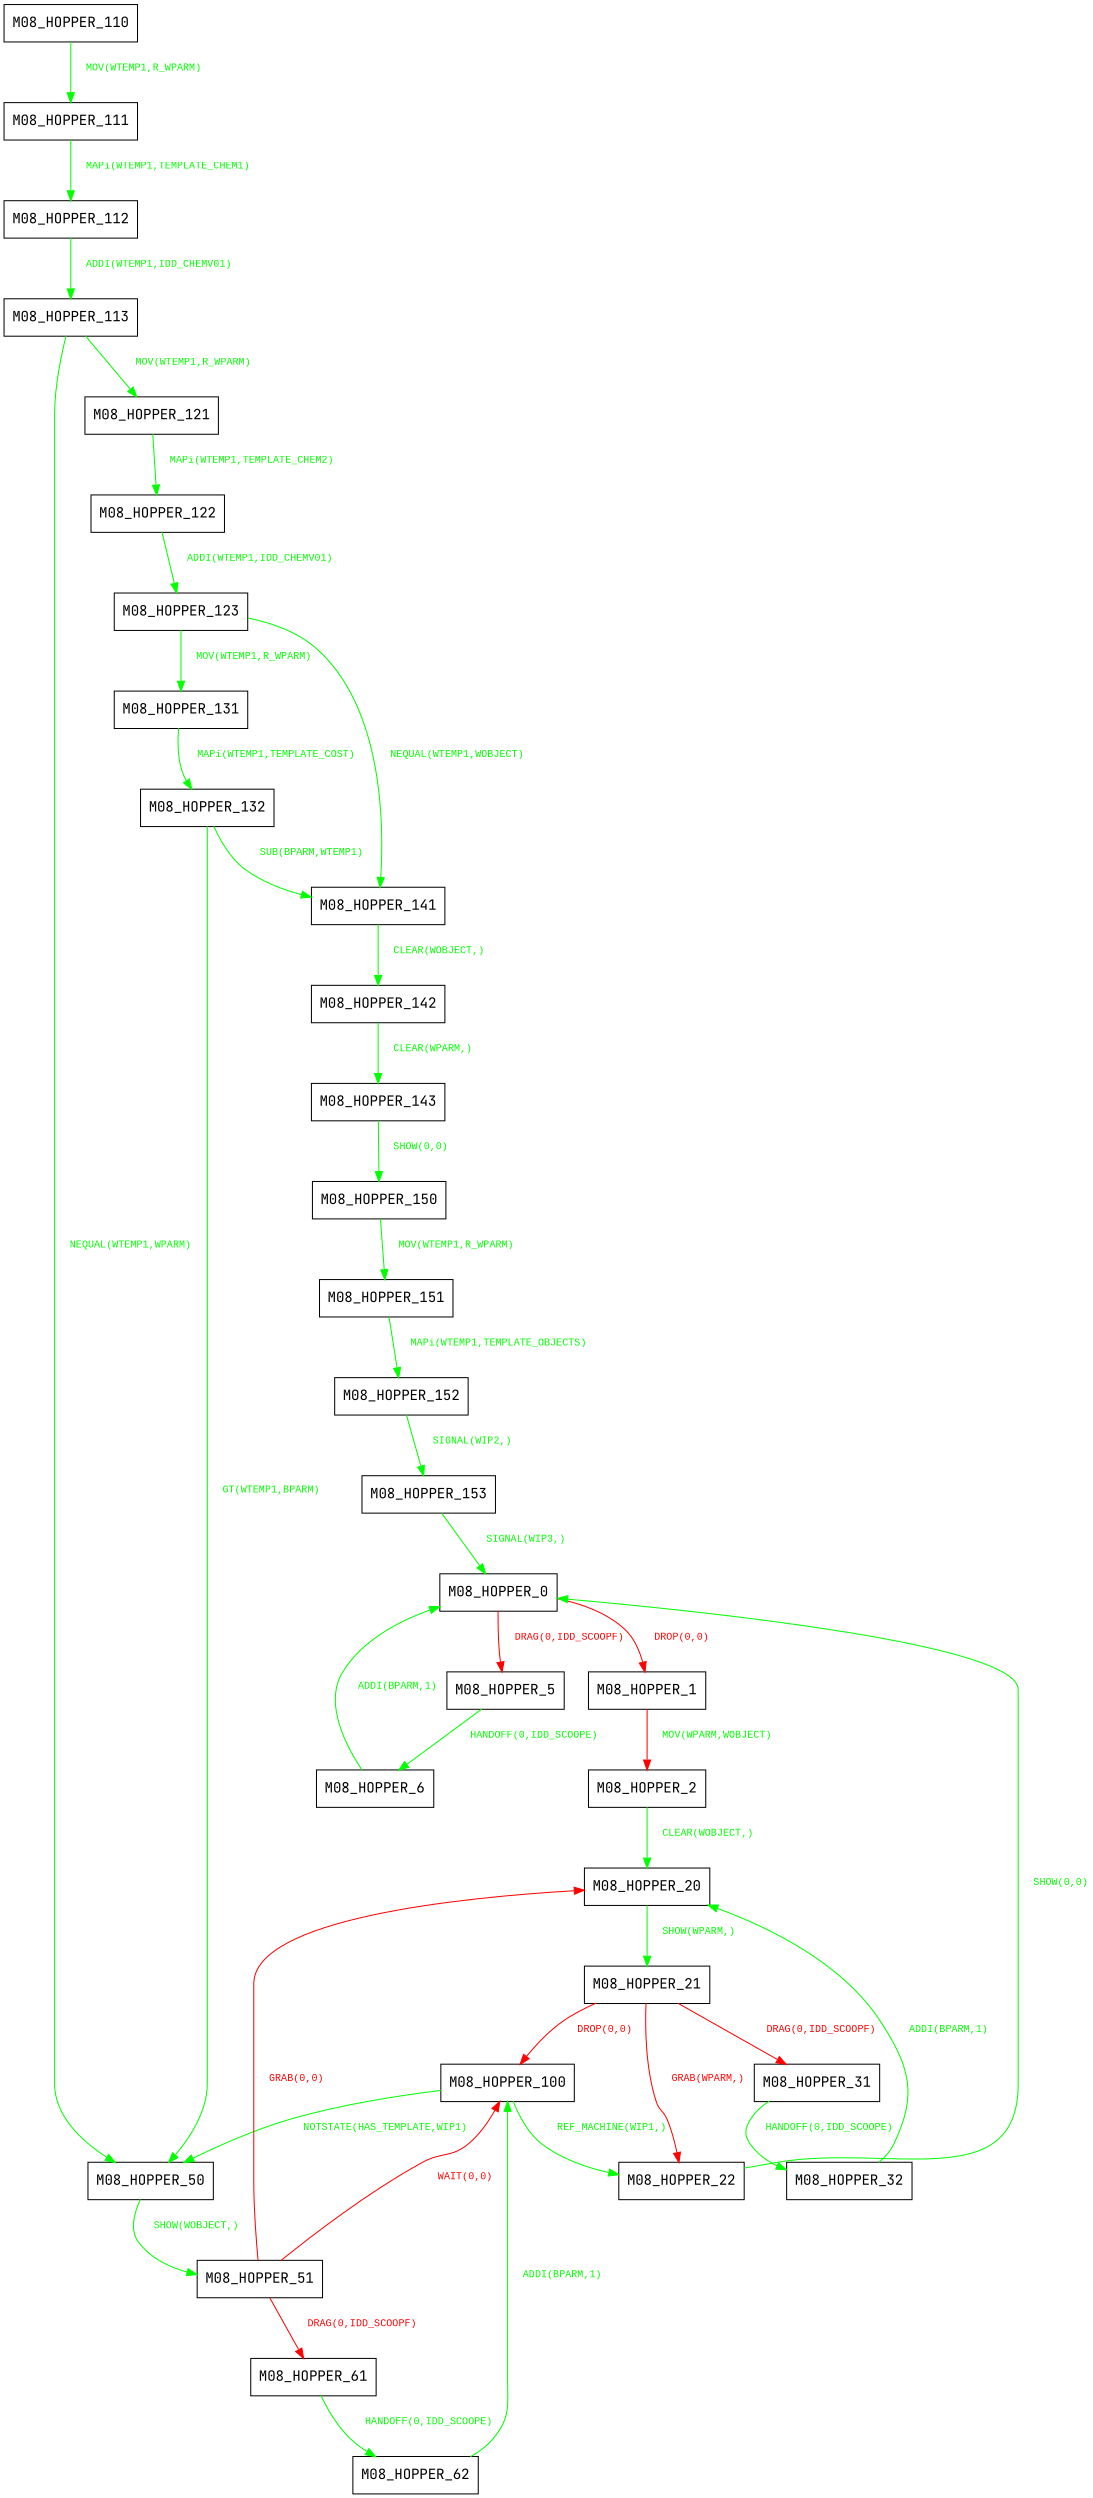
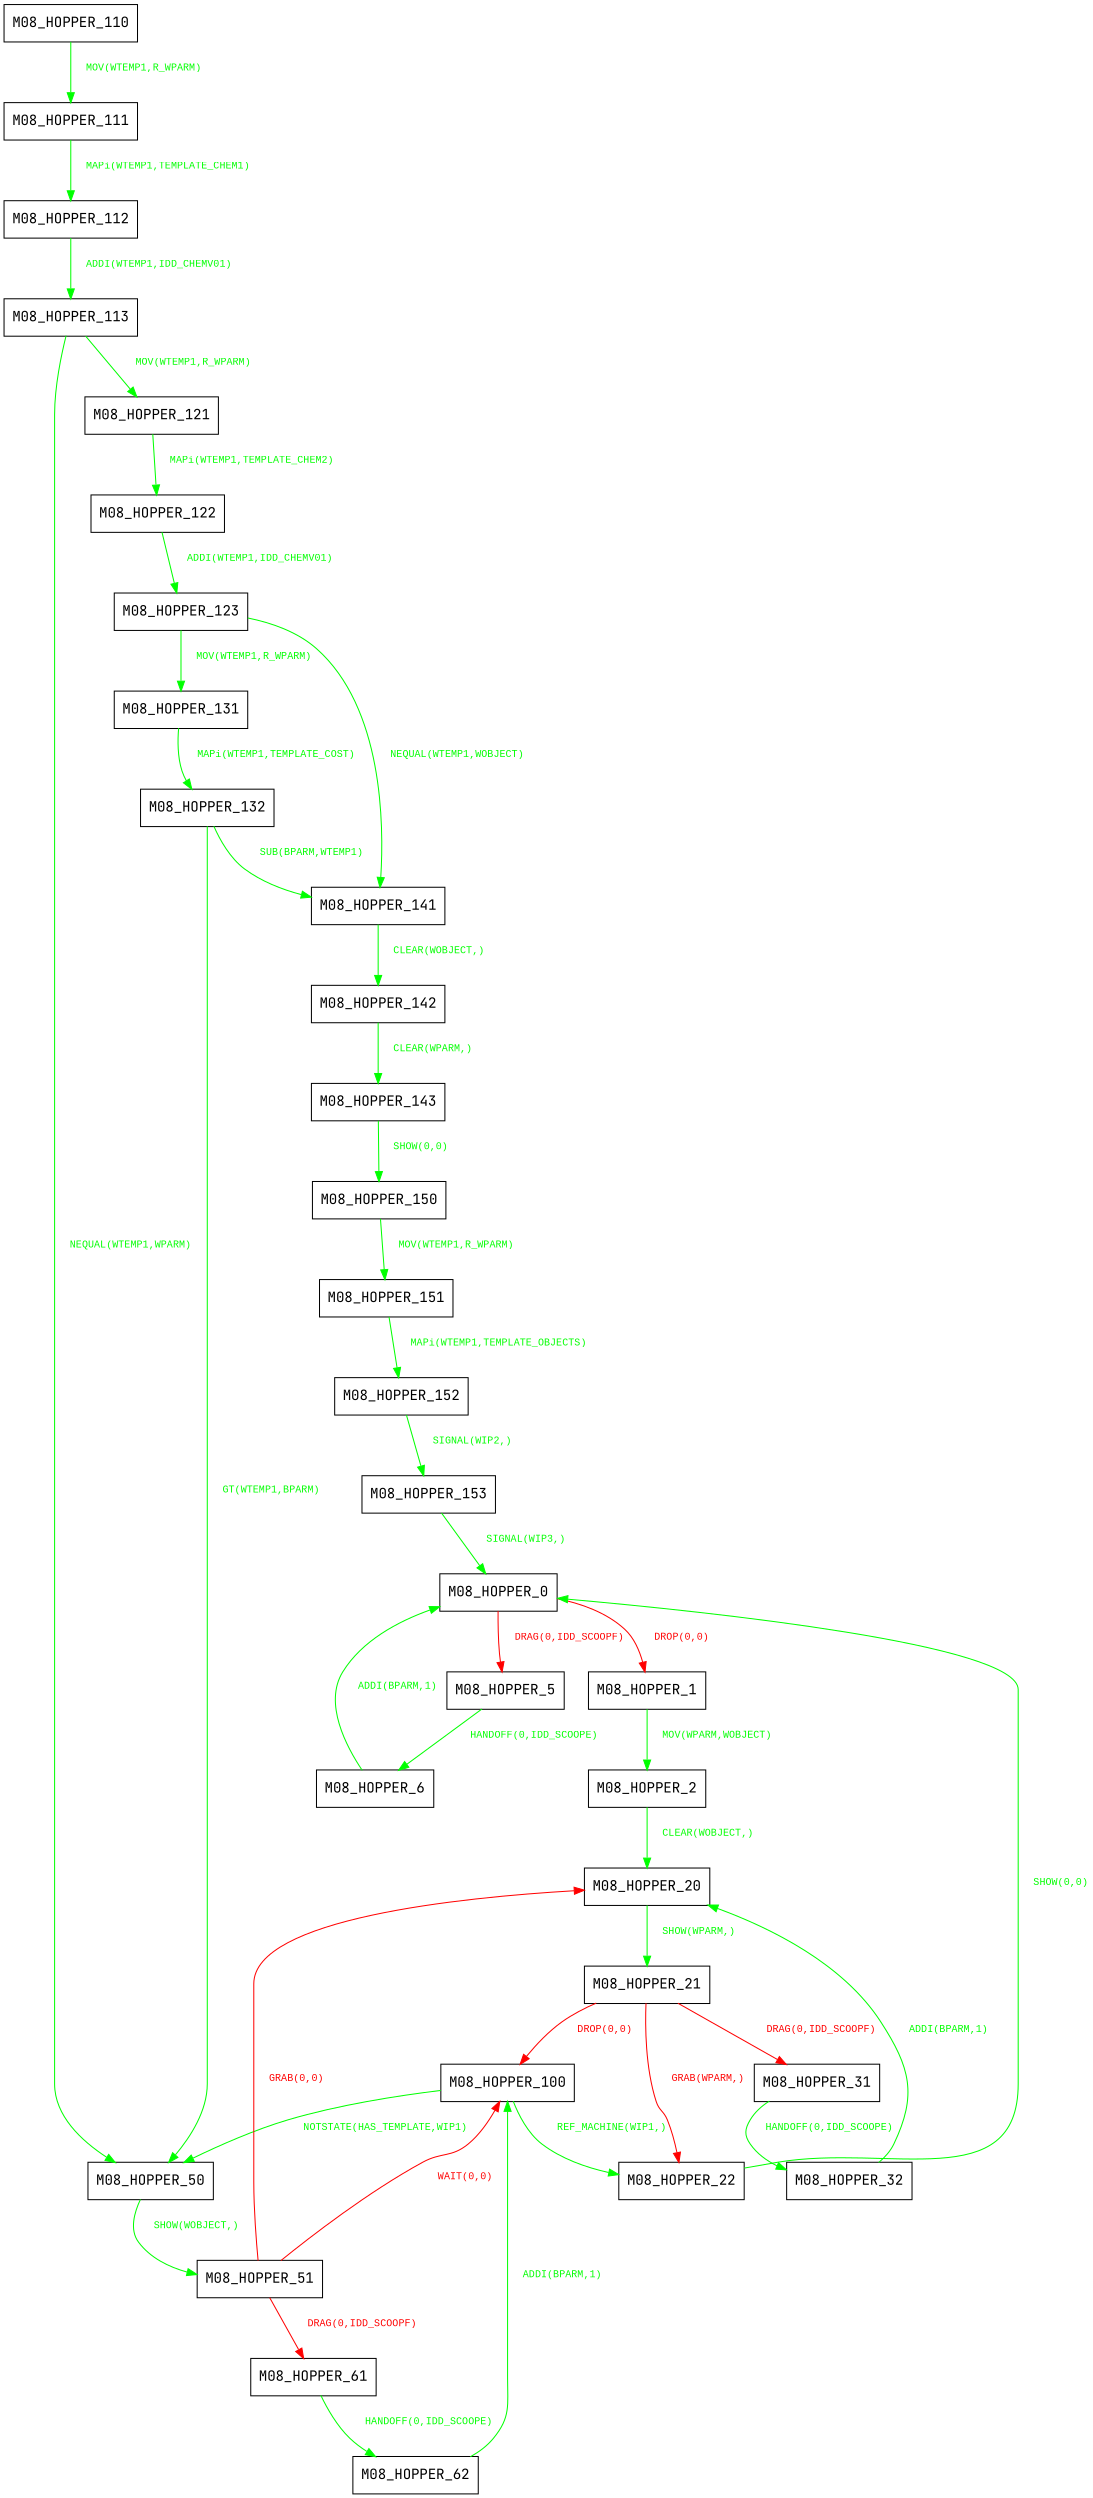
edge "M08_HOPPER_1" -> "M08_HOPPER_2": color red -> green
